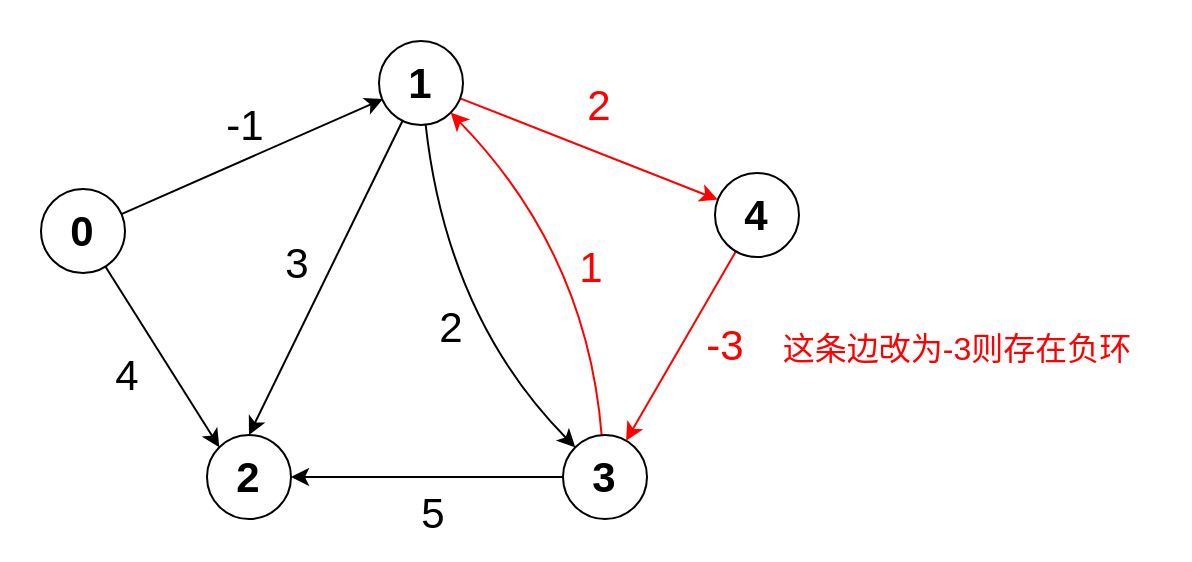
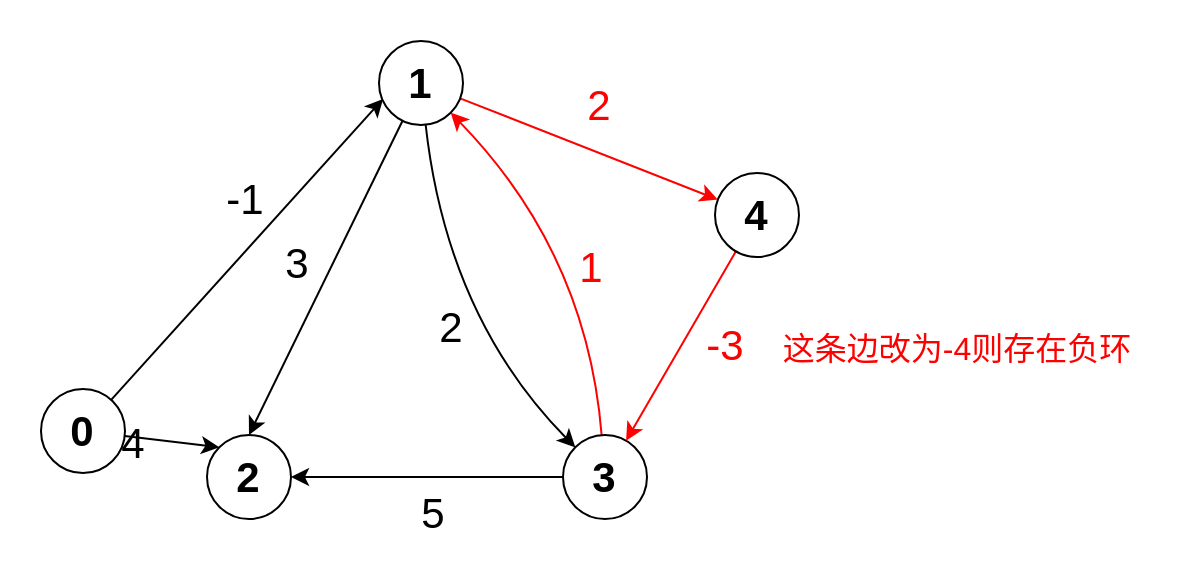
node "0": moved (83, 231) -> (83, 431)
node "这条边改为-3则存在负环": label "这条边改为-3则存在负环" -> "这条边改为-4则存在负环"
